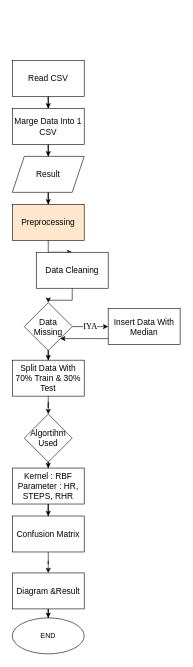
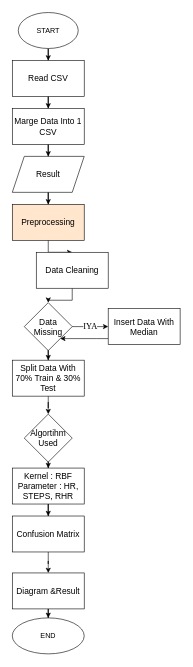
node "START": added
edge "START" -> "Read CSV": added
